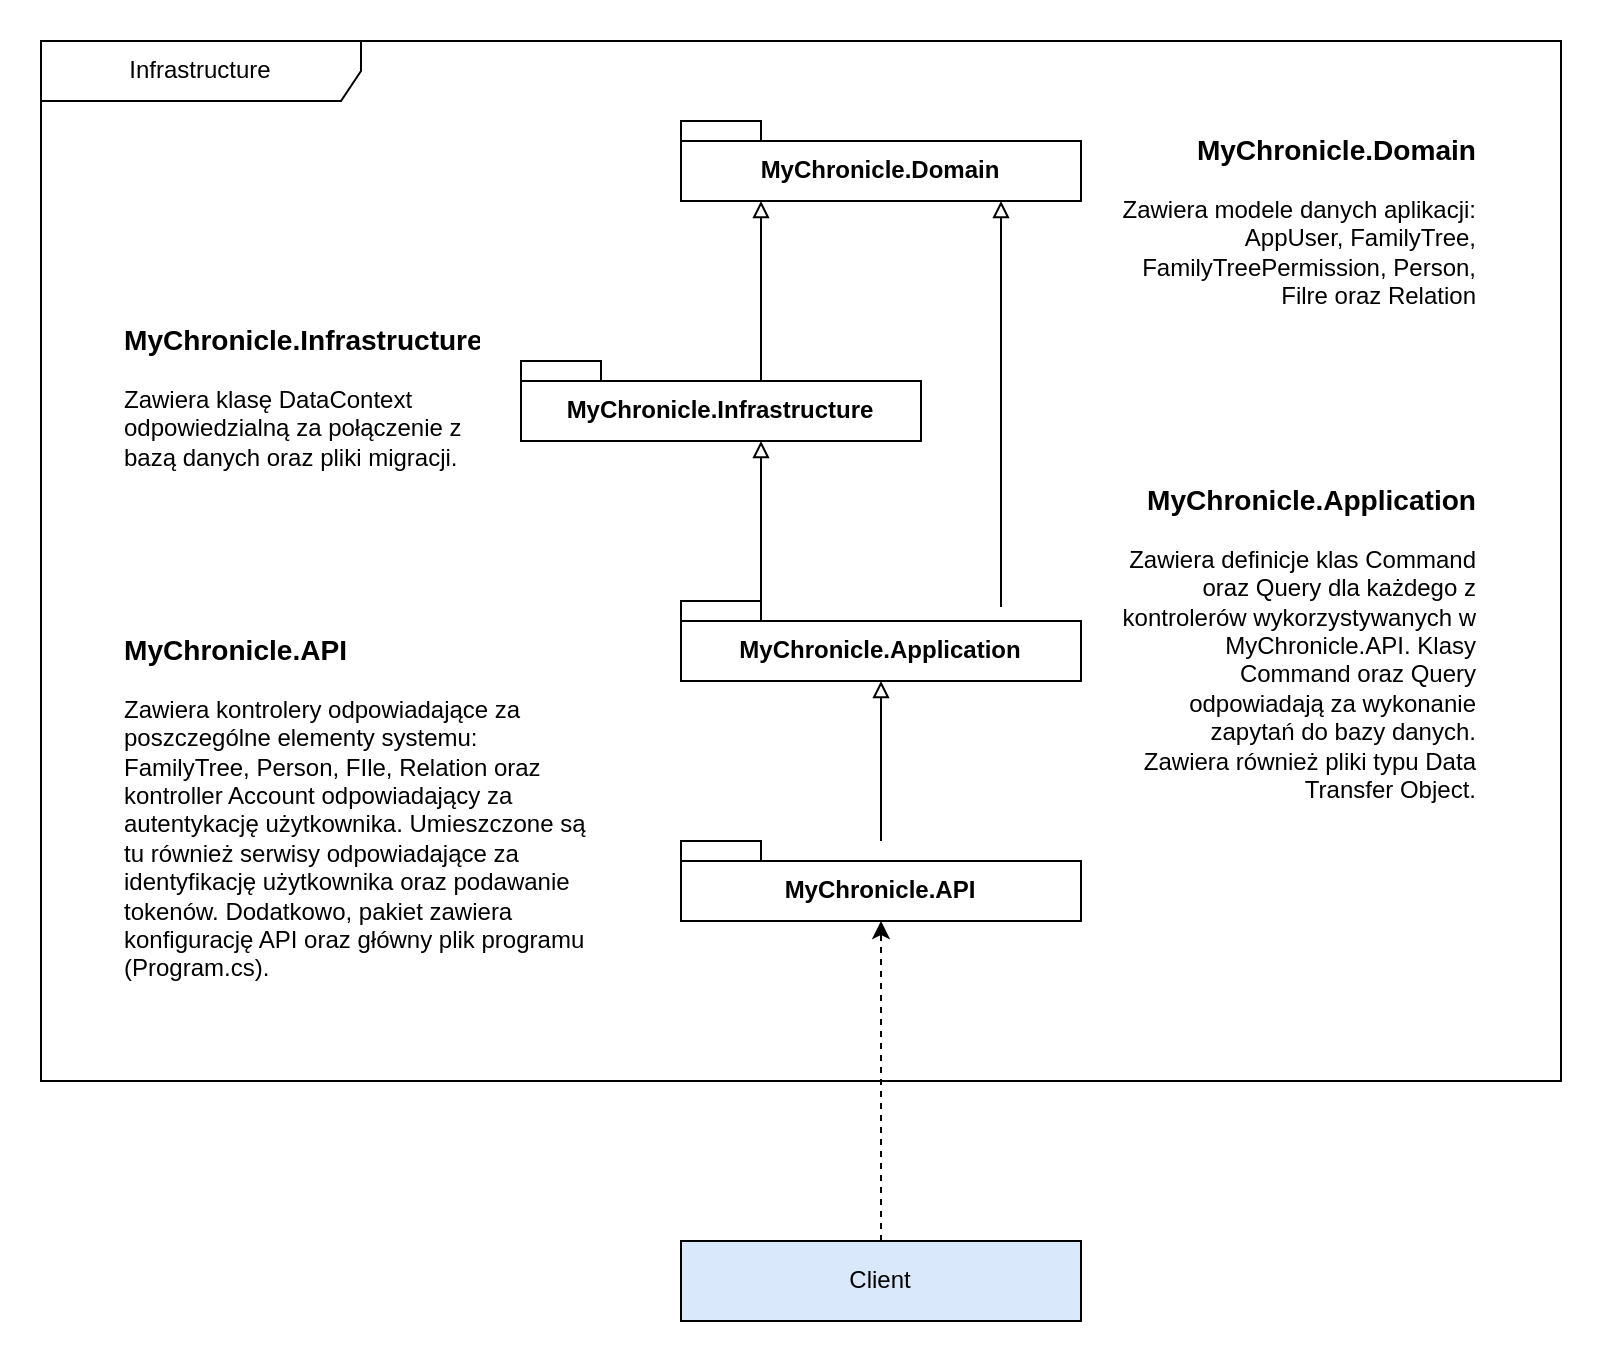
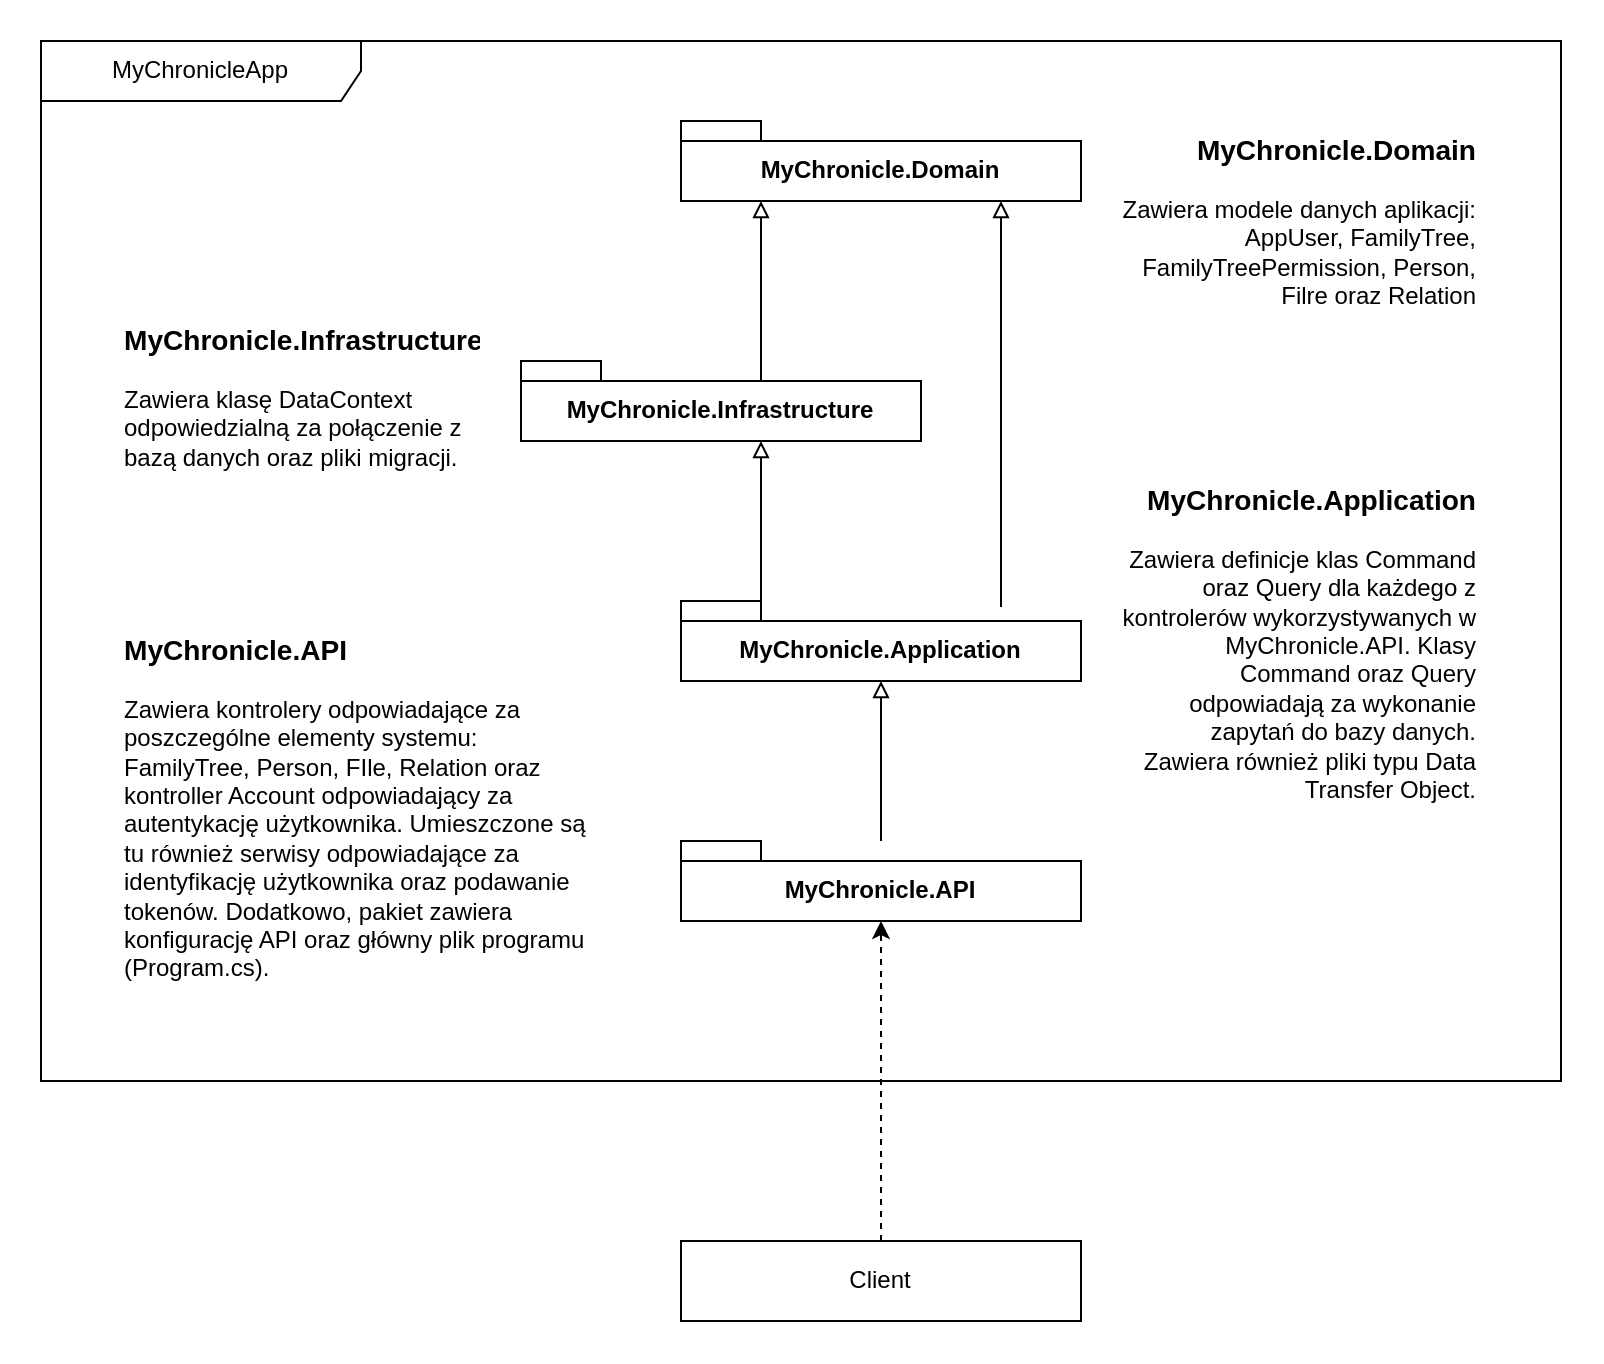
node "Infrastructure": label "Infrastructure" -> "MyChronicleApp"
node "Client": fillcolor #dae8fc -> #ffffff
